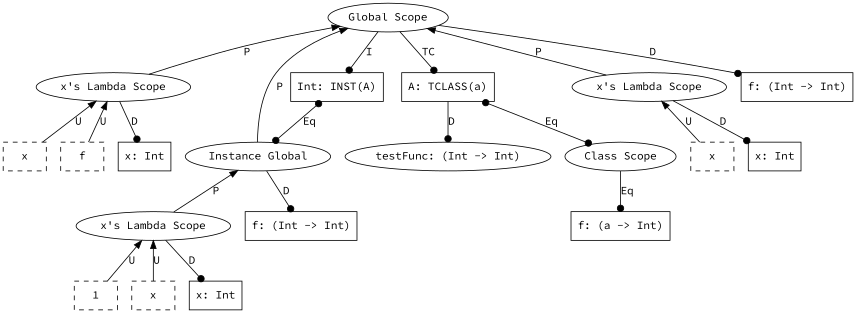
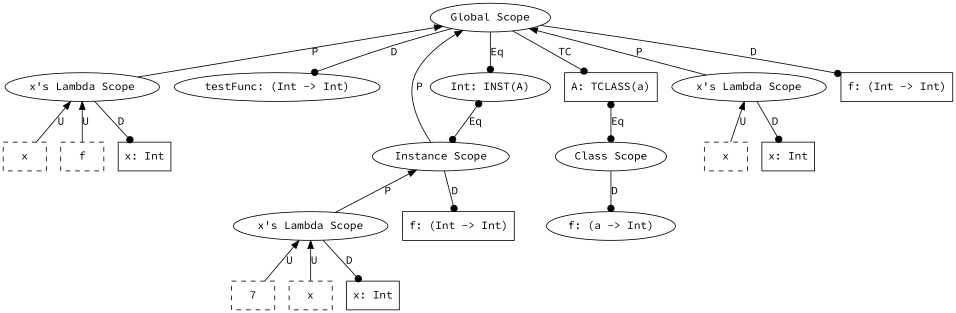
edge "Global Scope" -- "Int: INST(A)": label "I" -> "Eq"
node "Int: INST(A)": shape box -> ellipse
edge "A: TCLASS(a)" -- "testFunc: (Int -> Int)": now "Global Scope" -- "testFunc: (Int -> Int)"
node "Instance Global": label "Instance Global" -> "Instance Scope"
edge "Class Scope" -- "f: (a -> Int)": label "Eq" -> "D"
node "f: (a -> Int)": shape box -> ellipse
node "1": label "1" -> "7"
